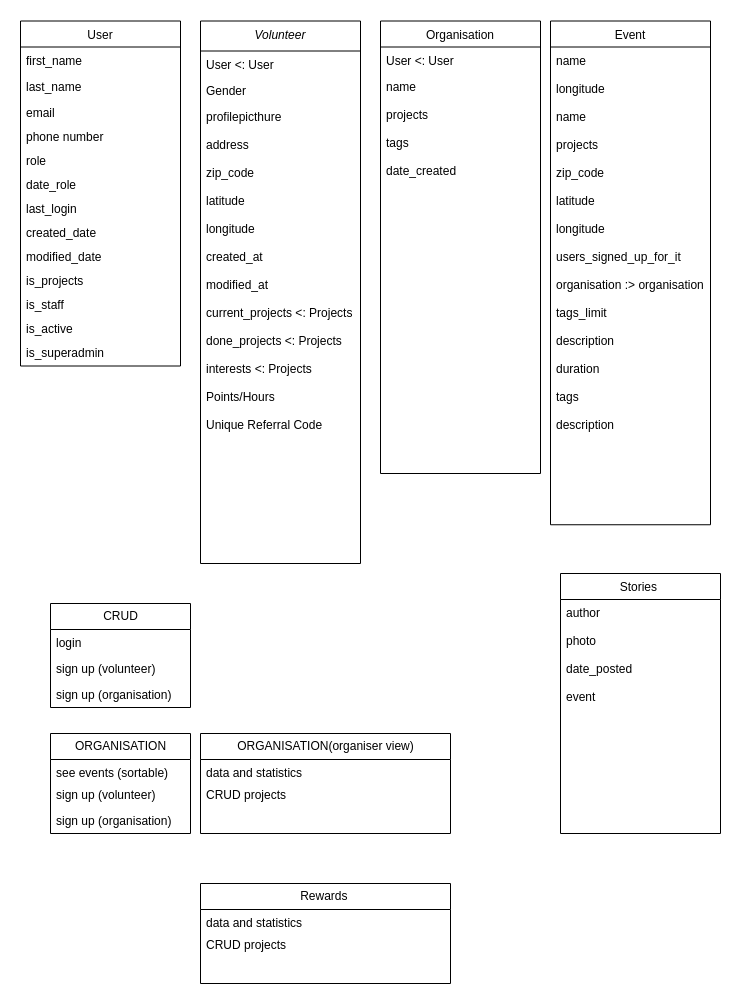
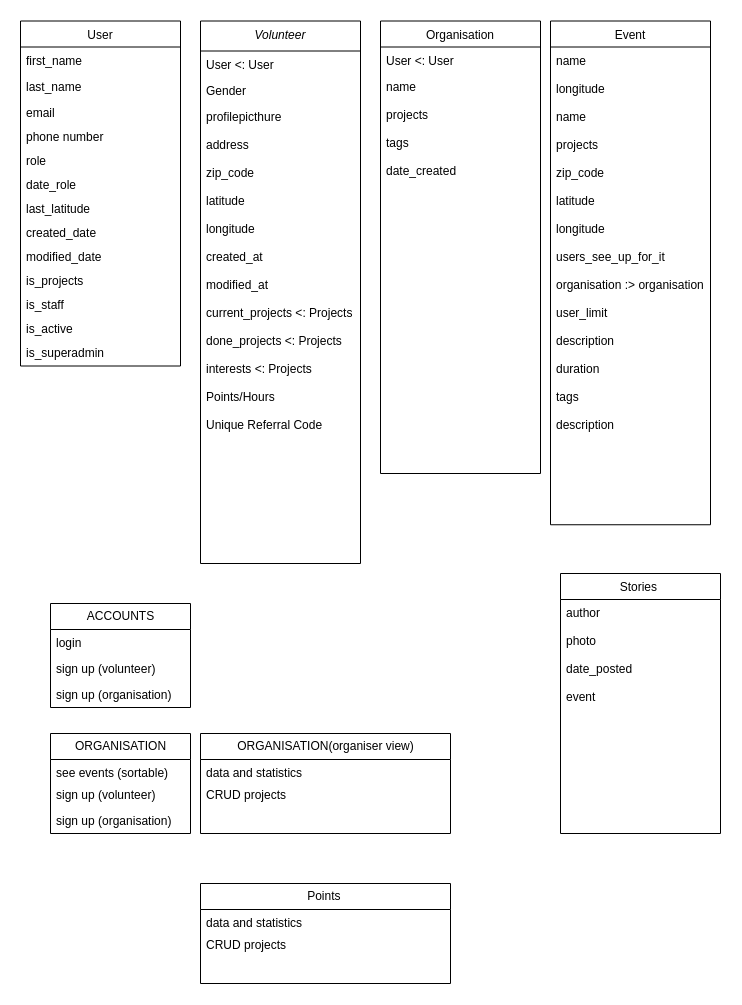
node "last_login": label "last_login" -> "last_latitude"
node "users_signed_up_for_it": label "users_signed_up_for_it" -> "users_see_up_for_it"
node "tags_limit": label "tags_limit" -> "user_limit"
node "CRUD": label "CRUD" -> "ACCOUNTS"
node "Rewards": label "Rewards" -> "Points"
